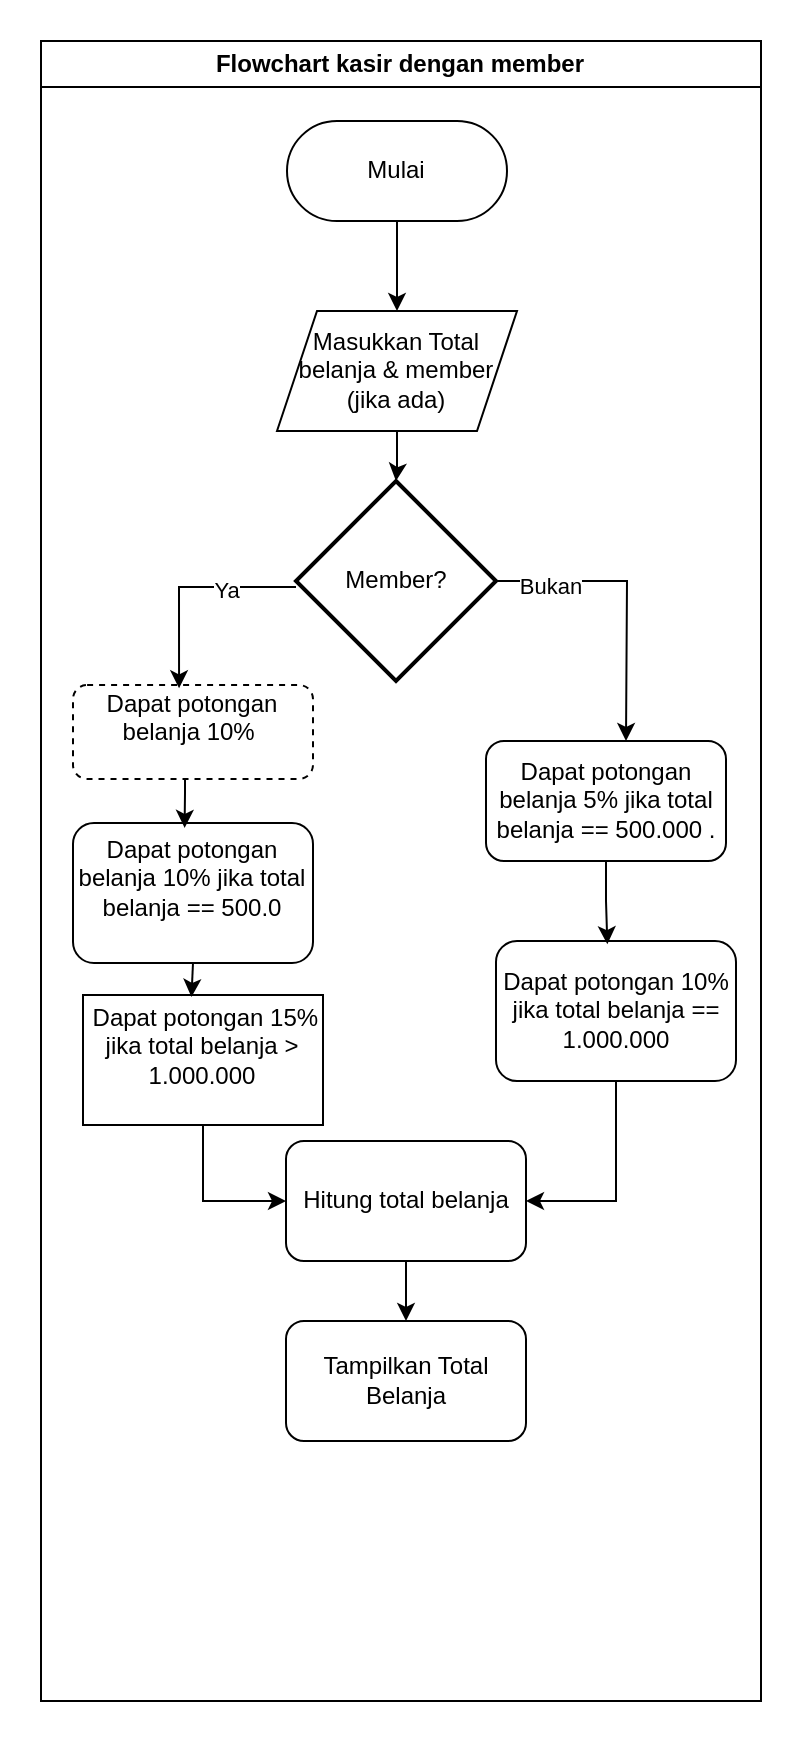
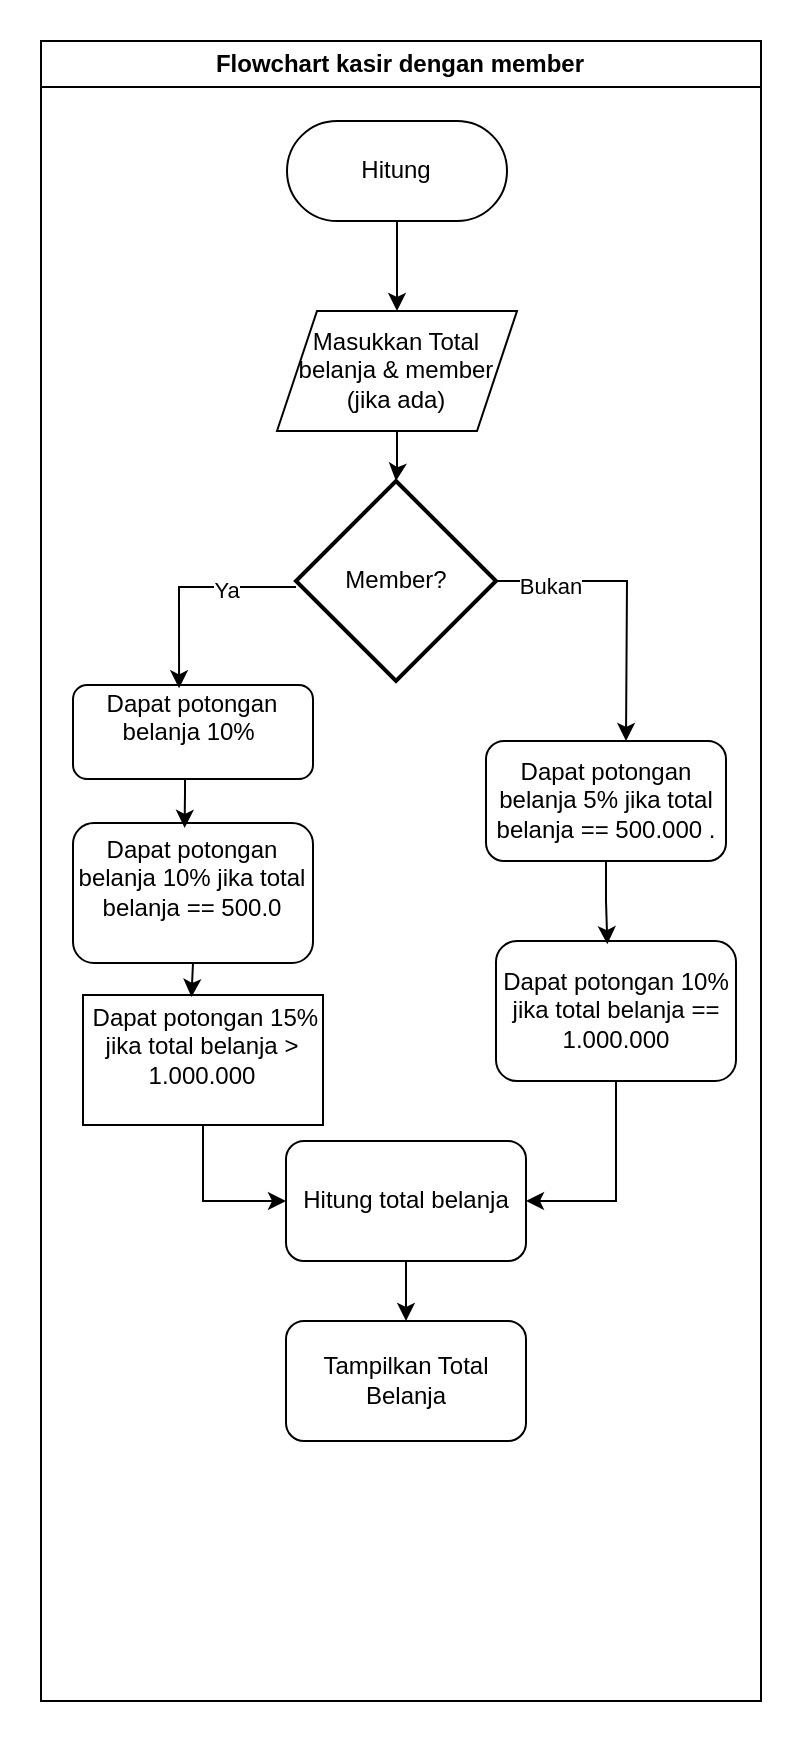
node "Mulai": label "Mulai" -> "Hitung"
node "Dapat potongan belanja 10%": style dashed -> solid
